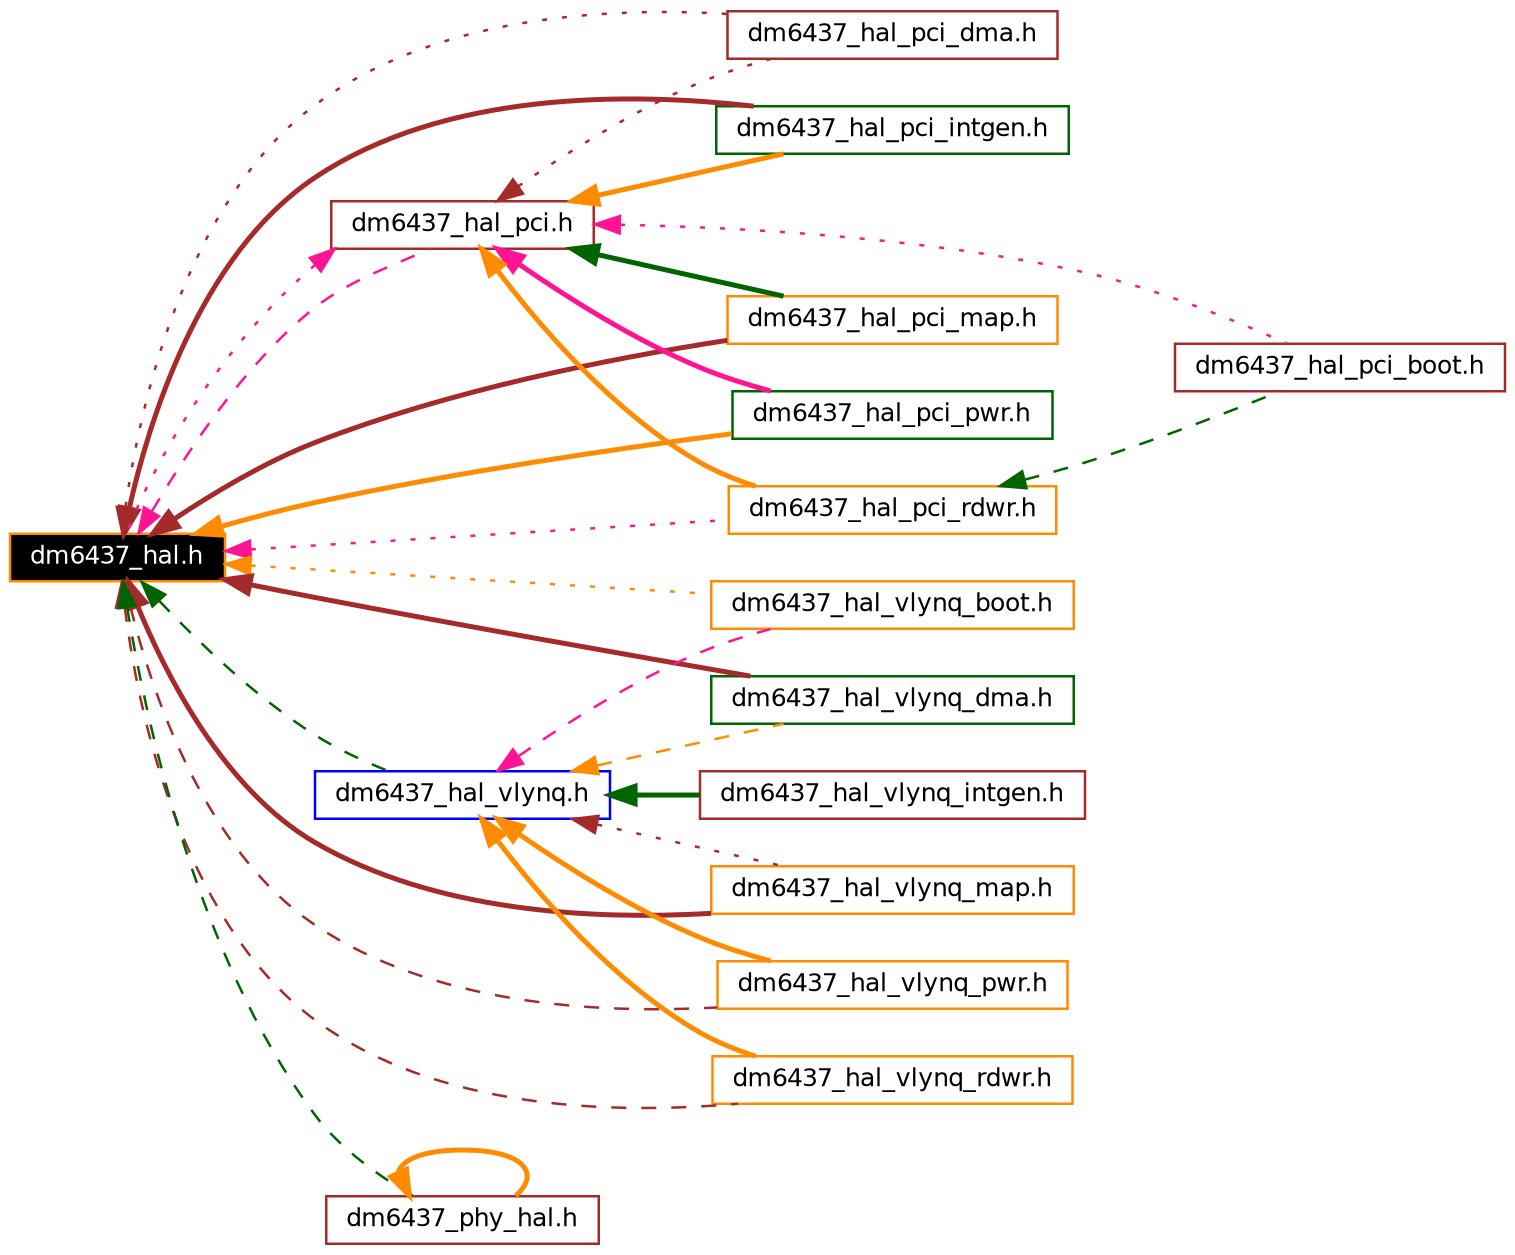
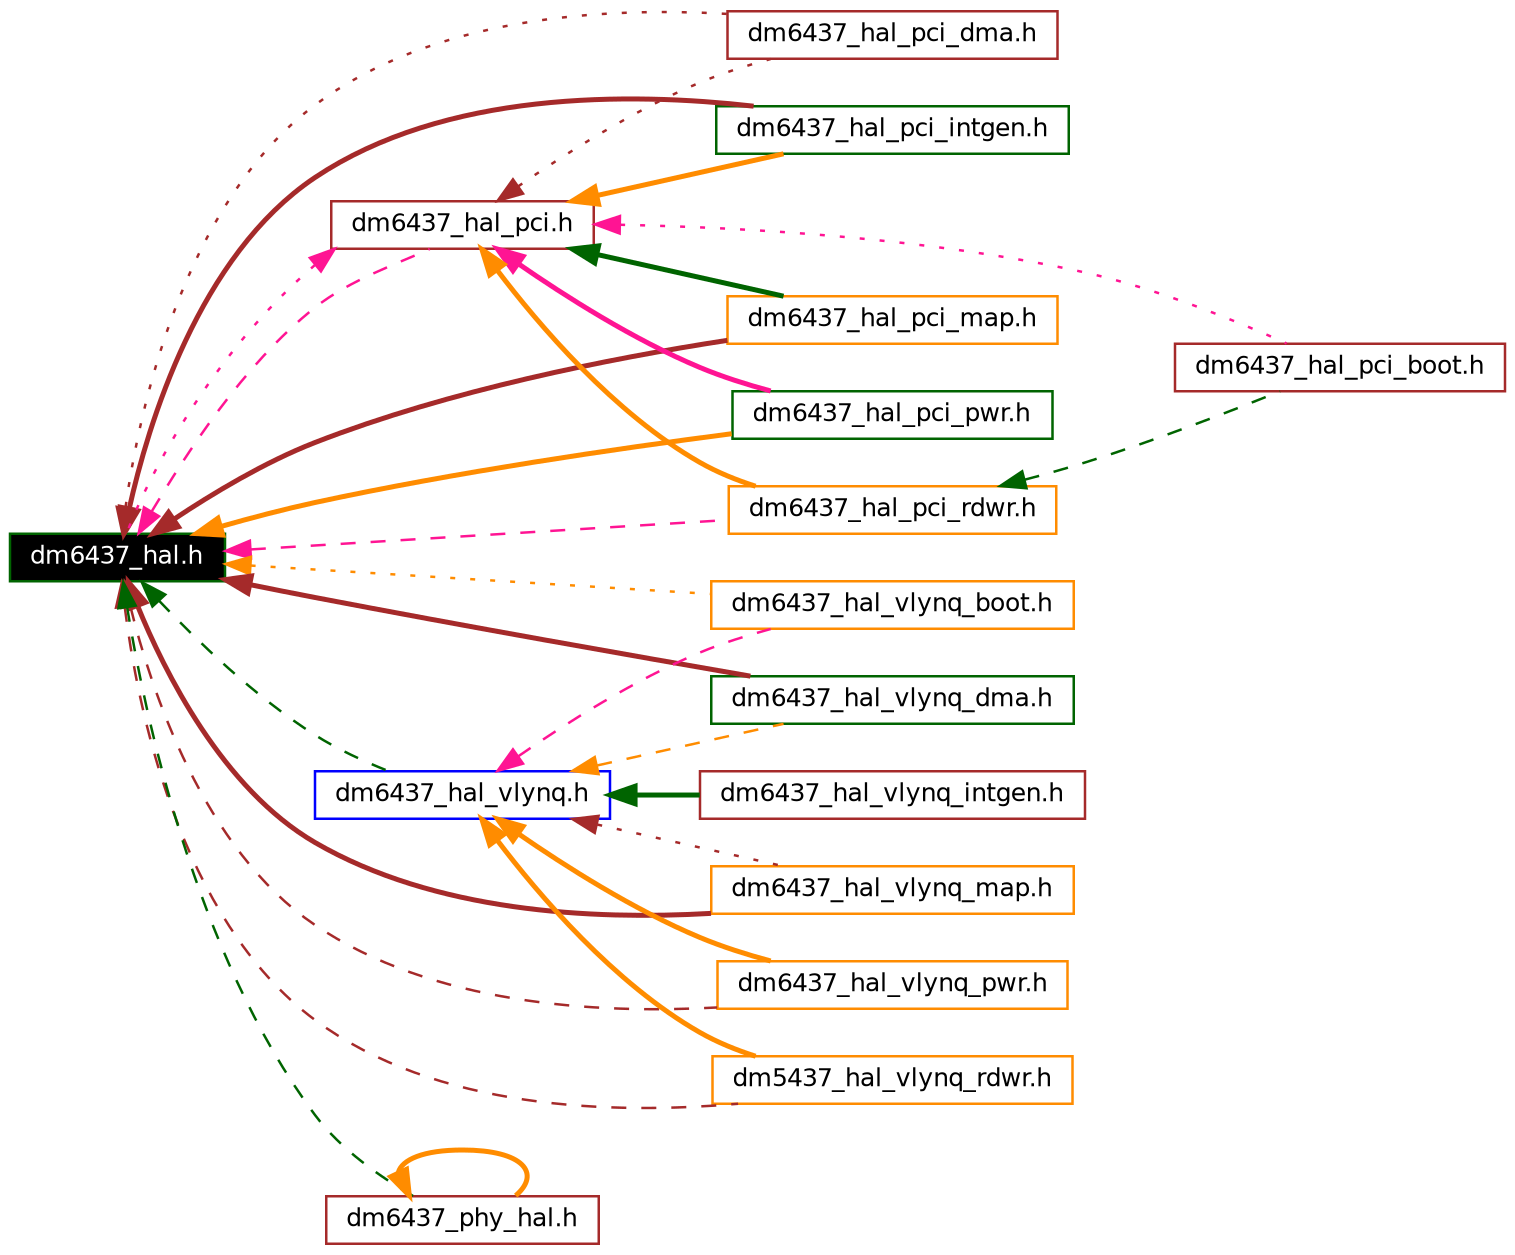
edge "dm6437_hal_pci_rdwr.h" -> "dm6437_hal.h": style dotted -> dashed
node "dm6437_hal.h": color darkorange -> darkgreen
node "dm6437_hal_vlynq_rdwr.h": label "dm6437_hal_vlynq_rdwr.h" -> "dm5437_hal_vlynq_rdwr.h"
